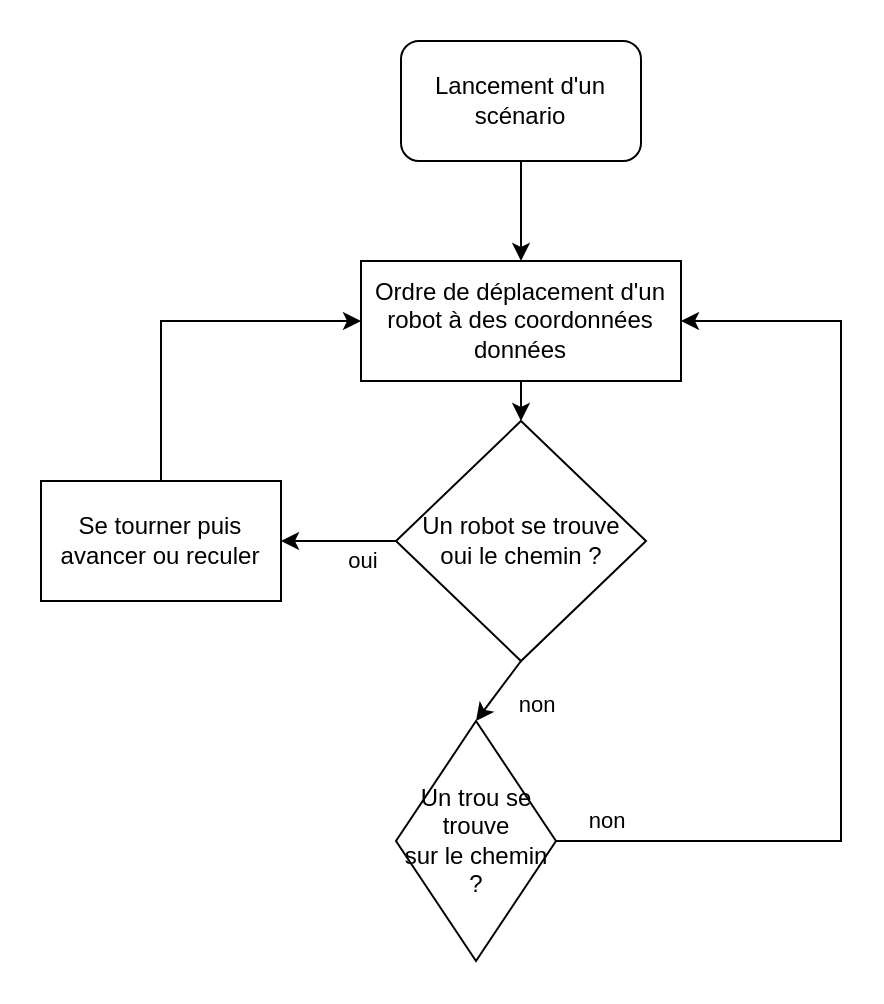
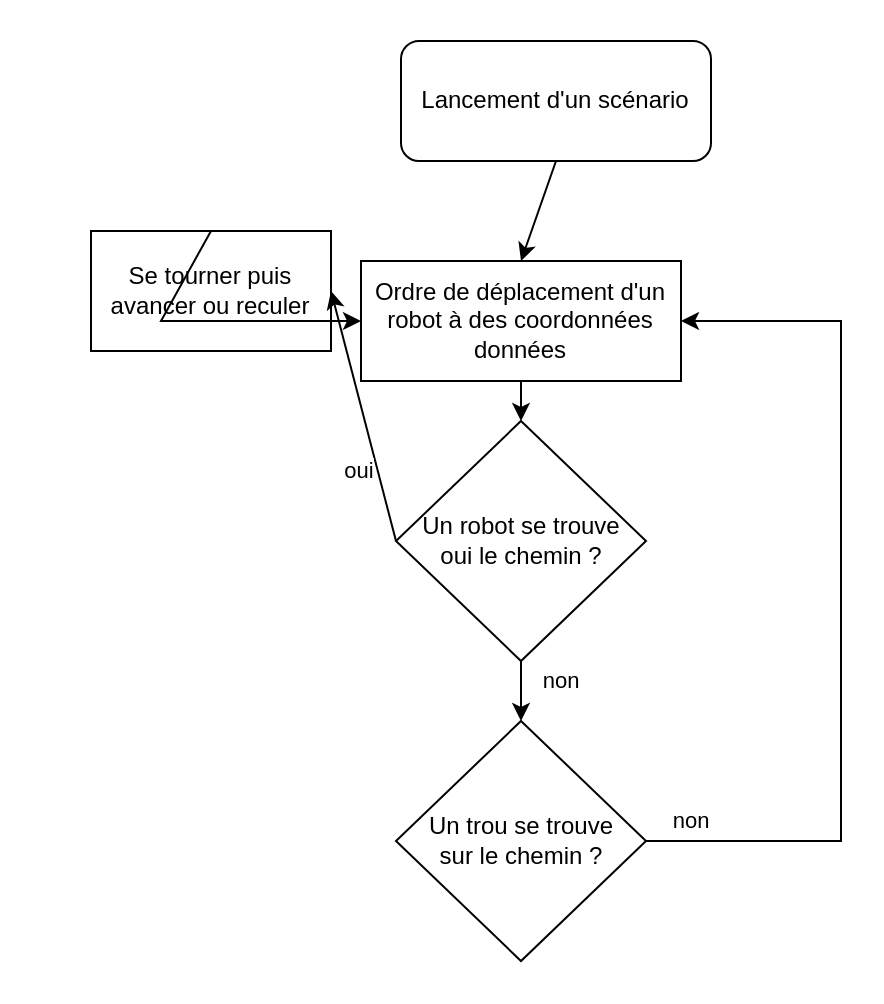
node "Lancement d'un scénario": size 240x120 -> 310x120
node "Se tourner puis avancer ou reculer": moved (161, 541) -> (211, 291)
node "Un trou se trouve sur le chemin ?": size 160x240 -> 250x240
